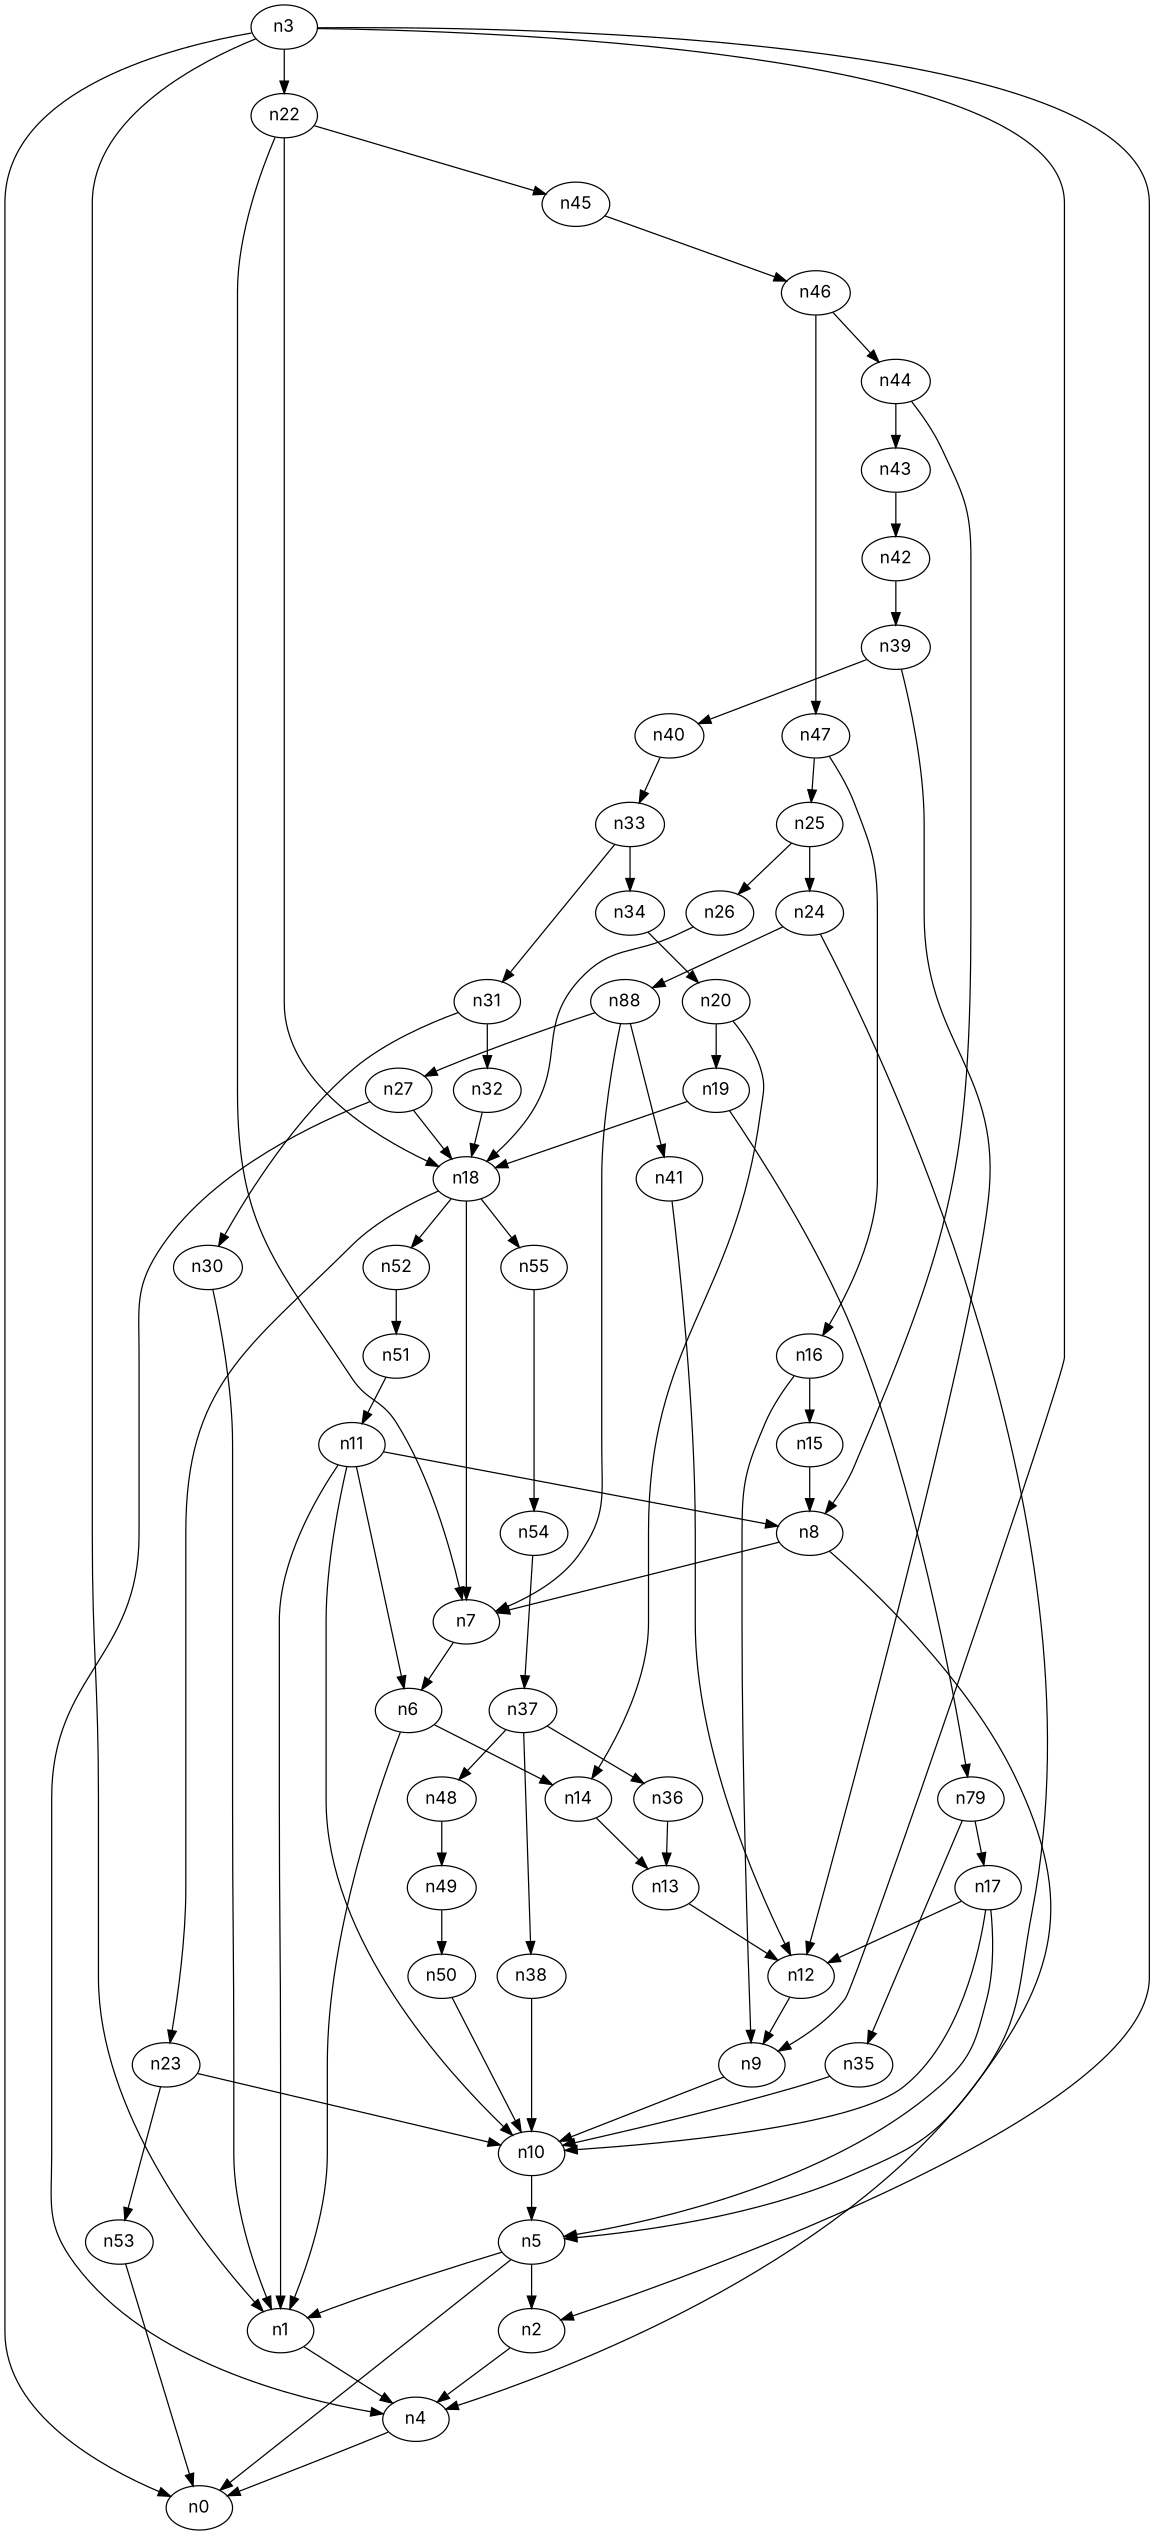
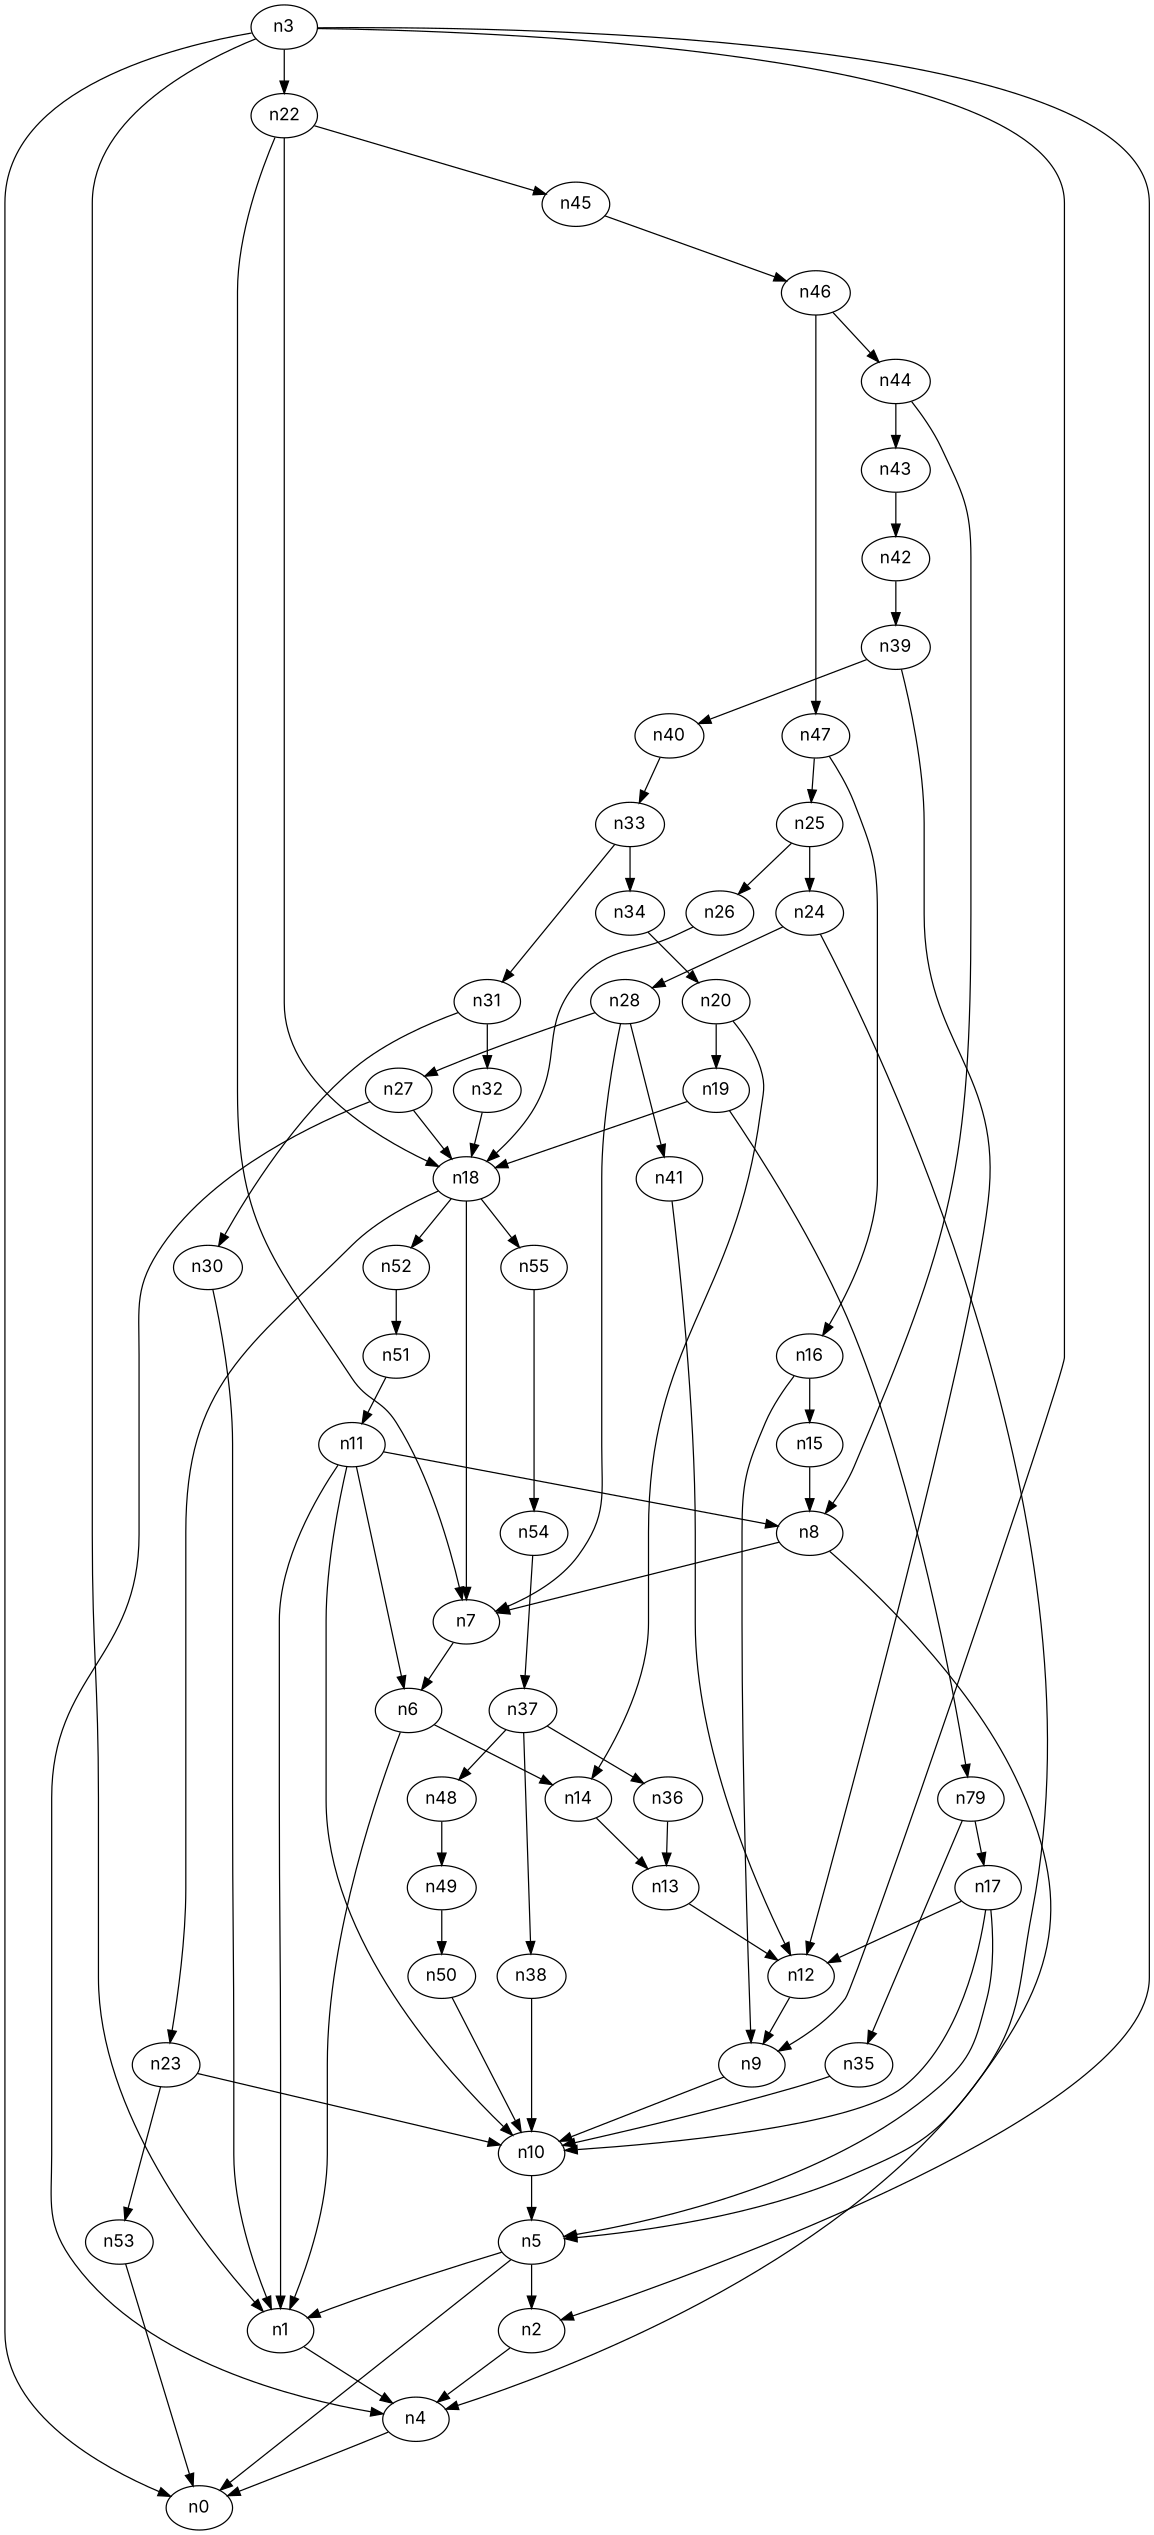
node "n88": label "n88" -> "n28"
